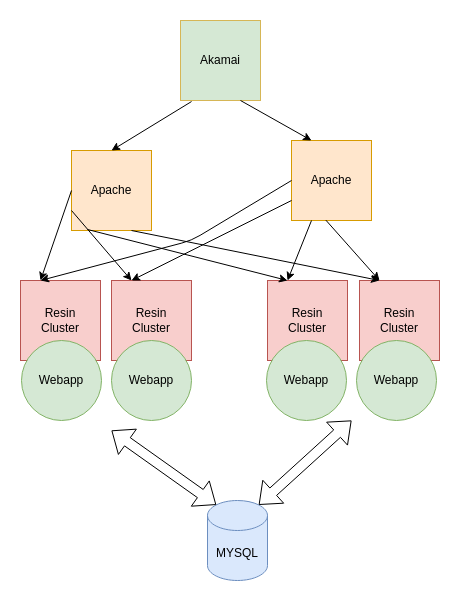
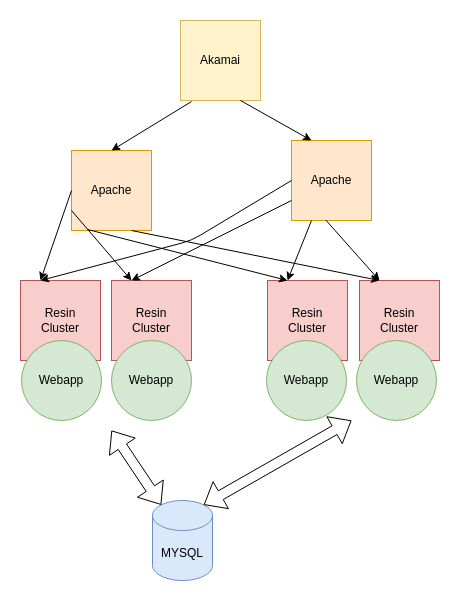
node "Akamai": fillcolor #d5e8d4 -> #fff2cc
node "MYSQL": moved (238, 541) -> (183, 541)
